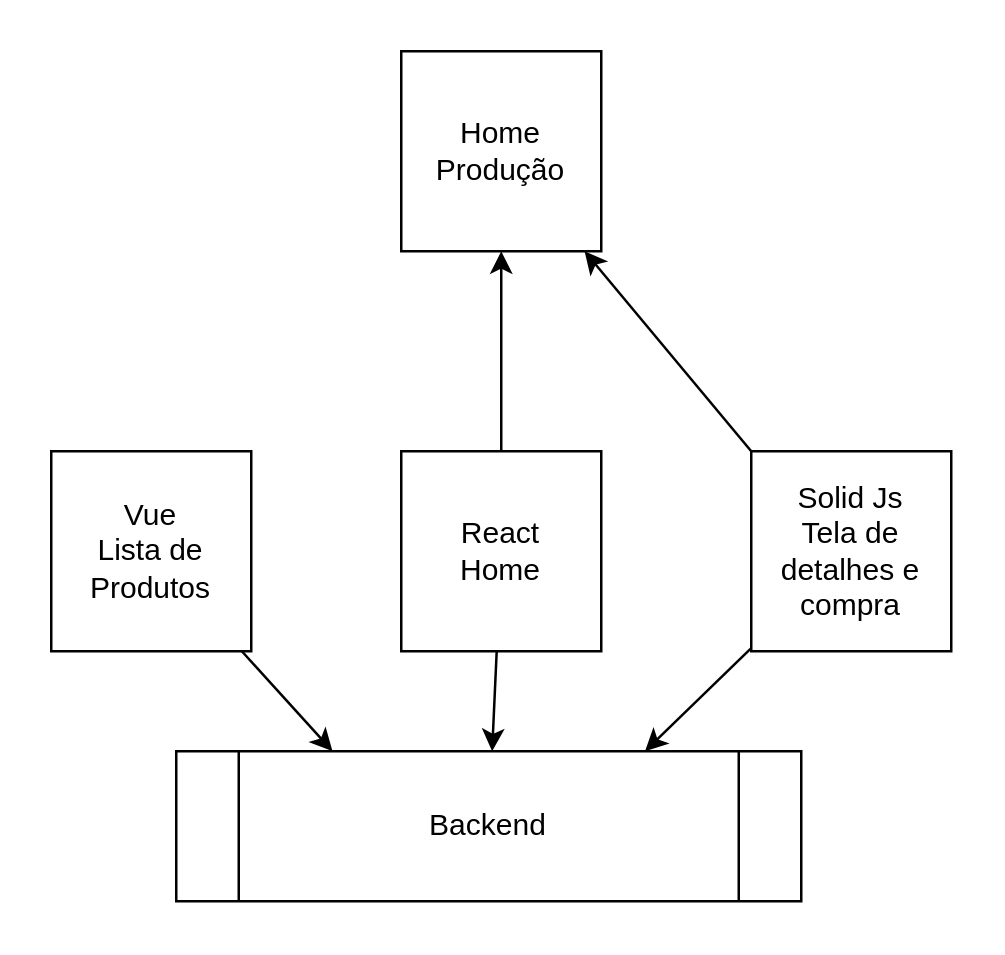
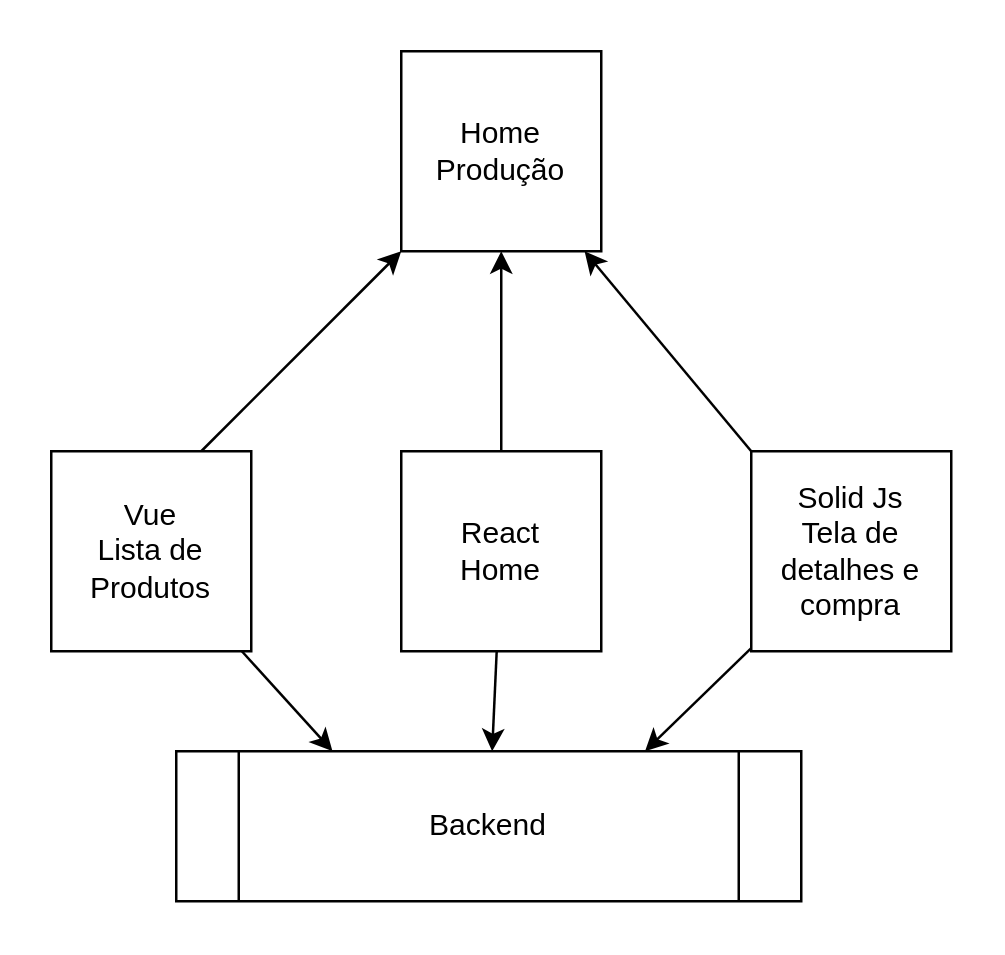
edge "Vue Lista de Produtos" -> "Home Produção": added
